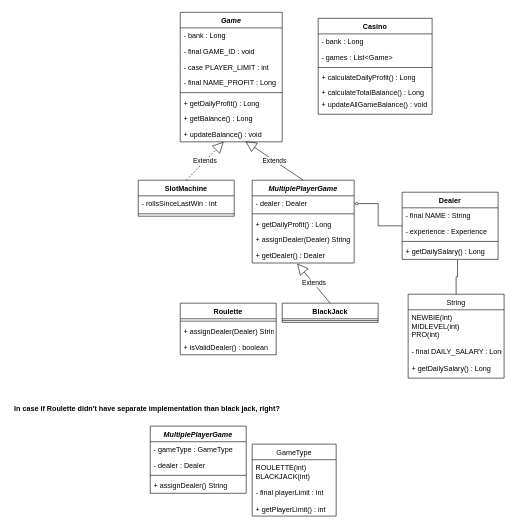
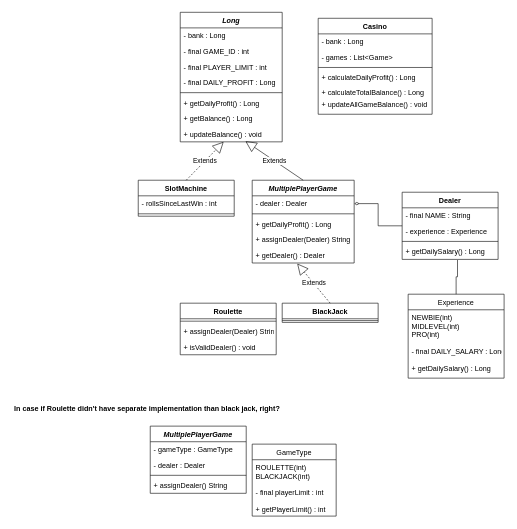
node "Game": label "Game" -> "Long"
node "- final GAME_ID : void": label "- final GAME_ID : void" -> "- final GAME_ID : int"
node "- case PLAYER_LIMIT : int": label "- case PLAYER_LIMIT : int" -> "- final PLAYER_LIMIT : int"
node "- final NAME_PROFIT : Long": label "- final NAME_PROFIT : Long" -> "- final DAILY_PROFIT : Long"
edge "BlackJack" -> "+ getDealer() : Dealer": style solid -> dashed
node "String": label "String" -> "Experience"
node "+ isValidDealer() : boolean": label "+ isValidDealer() : boolean" -> "+ isValidDealer() : void"
